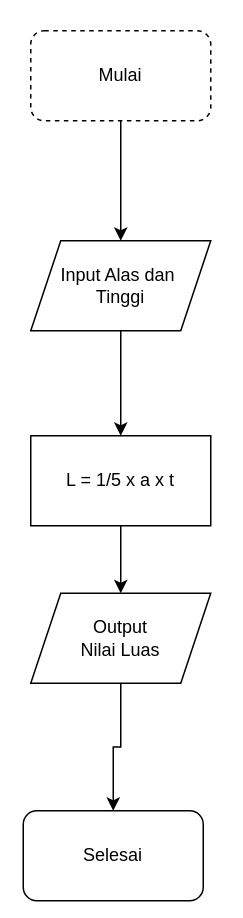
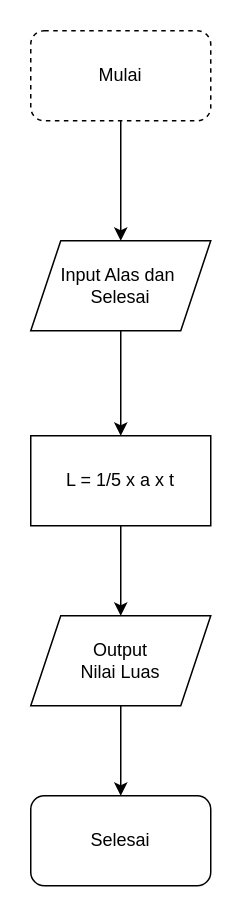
node "Input Alas dan Tinggi": label "Input Alas dan Tinggi" -> "Input Alas dan Selesai"
node "Output Nilai Luas": moved (121, 638) -> (121, 661)
node "Selesai": moved (113, 856) -> (121, 841)
